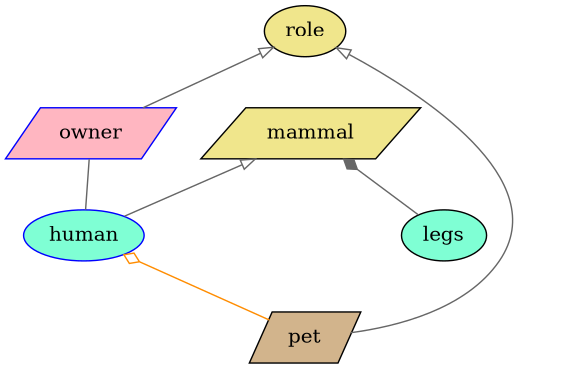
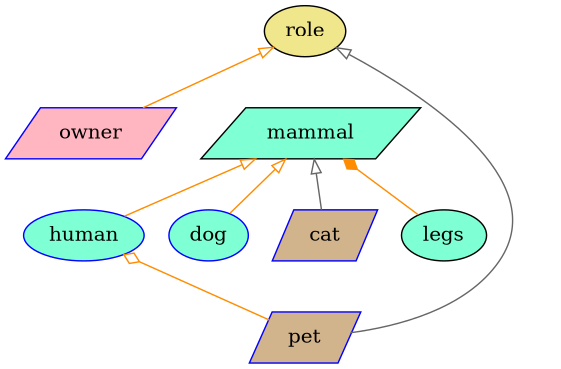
edge "owner" -> "role": color gray40 -> darkorange
node "mammal": fillcolor khaki -> aquamarine
edge "owner" -- "human": removed
edge "human" -> "mammal": color gray40 -> darkorange
edge "legs" -> "mammal": color gray40 -> darkorange
node "dog": added
node "cat": added
node "pet": color black -> blue
